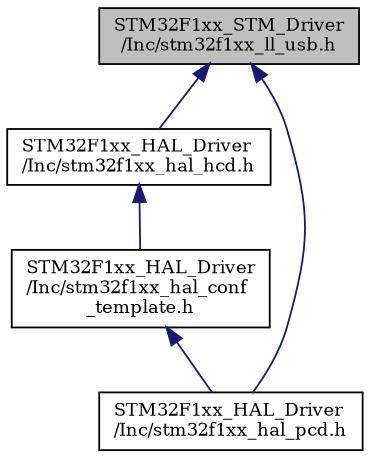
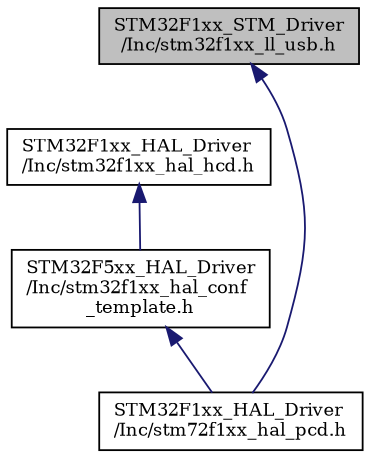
edge "STM32F1xx_HAL_Driver /Inc/stm32f1xx_hal_hcd.h" -> "STM32F1xx_STM_Driver /Inc/stm32f1xx_ll_usb.h": removed
node "STM32F1xx_HAL_Driver /Inc/stm32f1xx_hal_conf _template.h": label "STM32F1xx_HAL_Driver /Inc/stm32f1xx_hal_conf _template.h" -> "STM32F5xx_HAL_Driver /Inc/stm32f1xx_hal_conf _template.h"
node "STM32F1xx_HAL_Driver /Inc/stm32f1xx_hal_pcd.h": label "STM32F1xx_HAL_Driver /Inc/stm32f1xx_hal_pcd.h" -> "STM32F1xx_HAL_Driver /Inc/stm72f1xx_hal_pcd.h"
